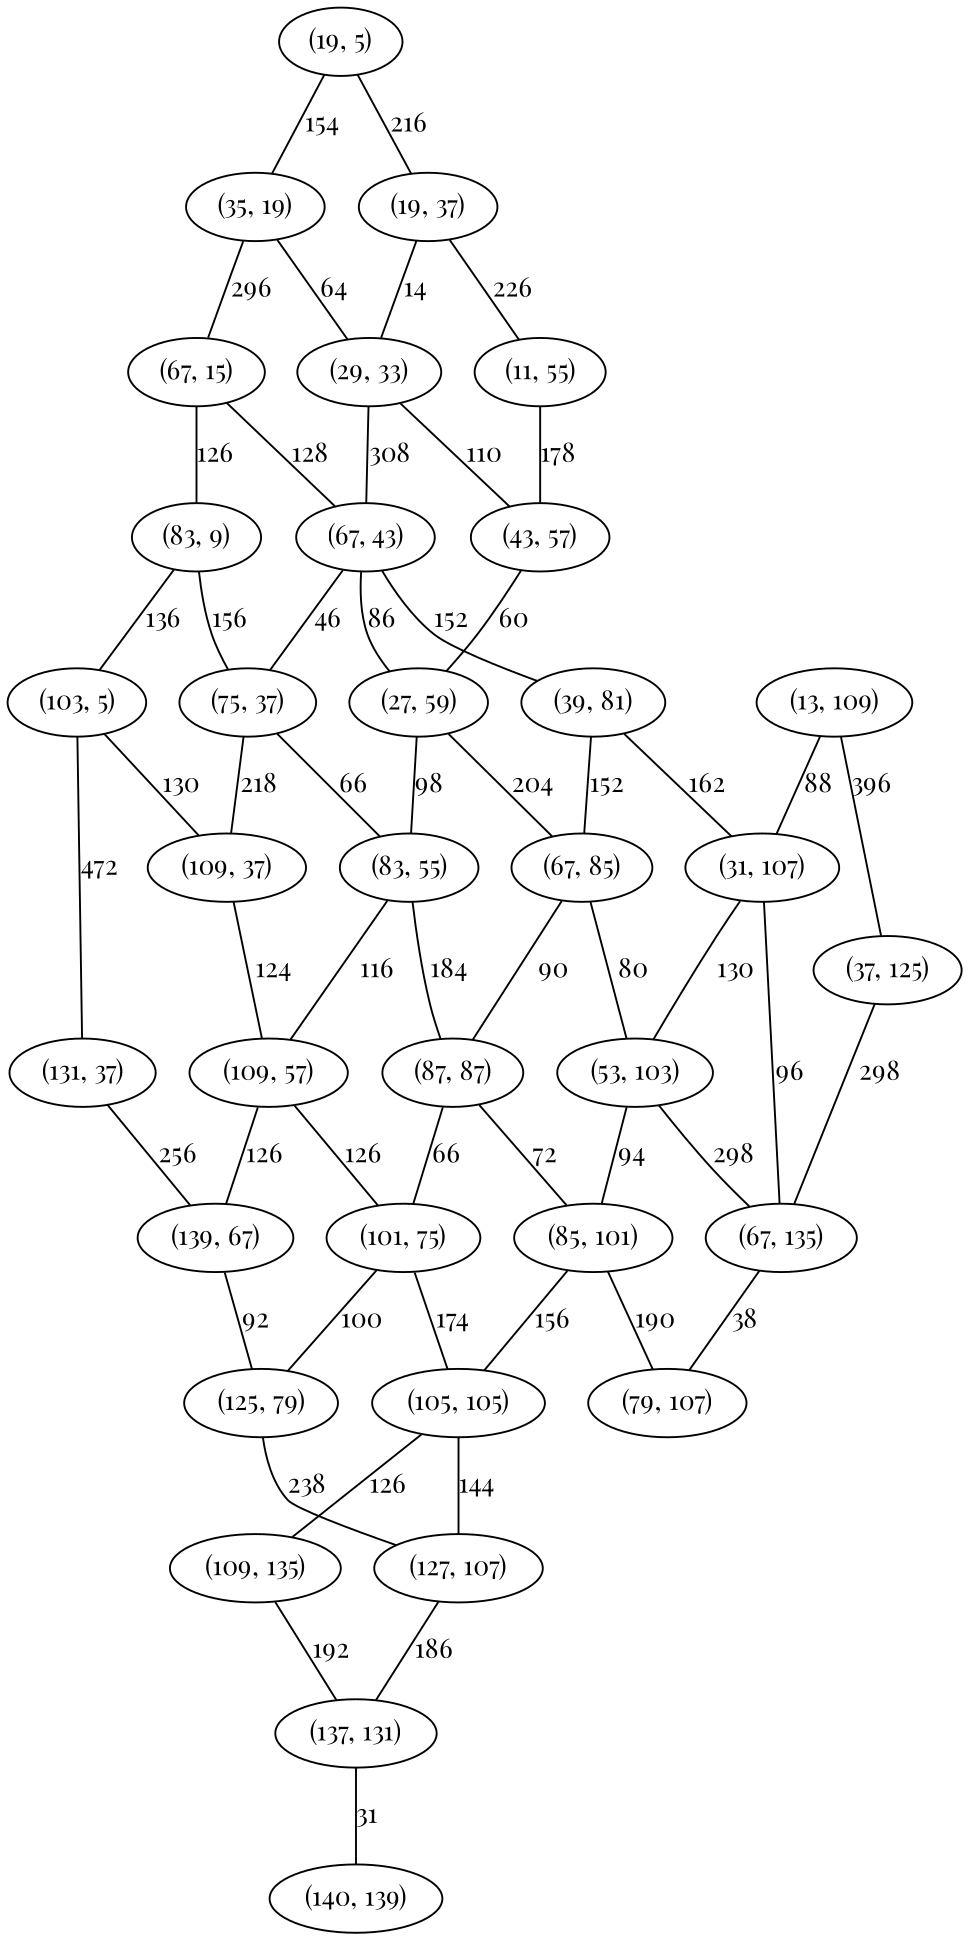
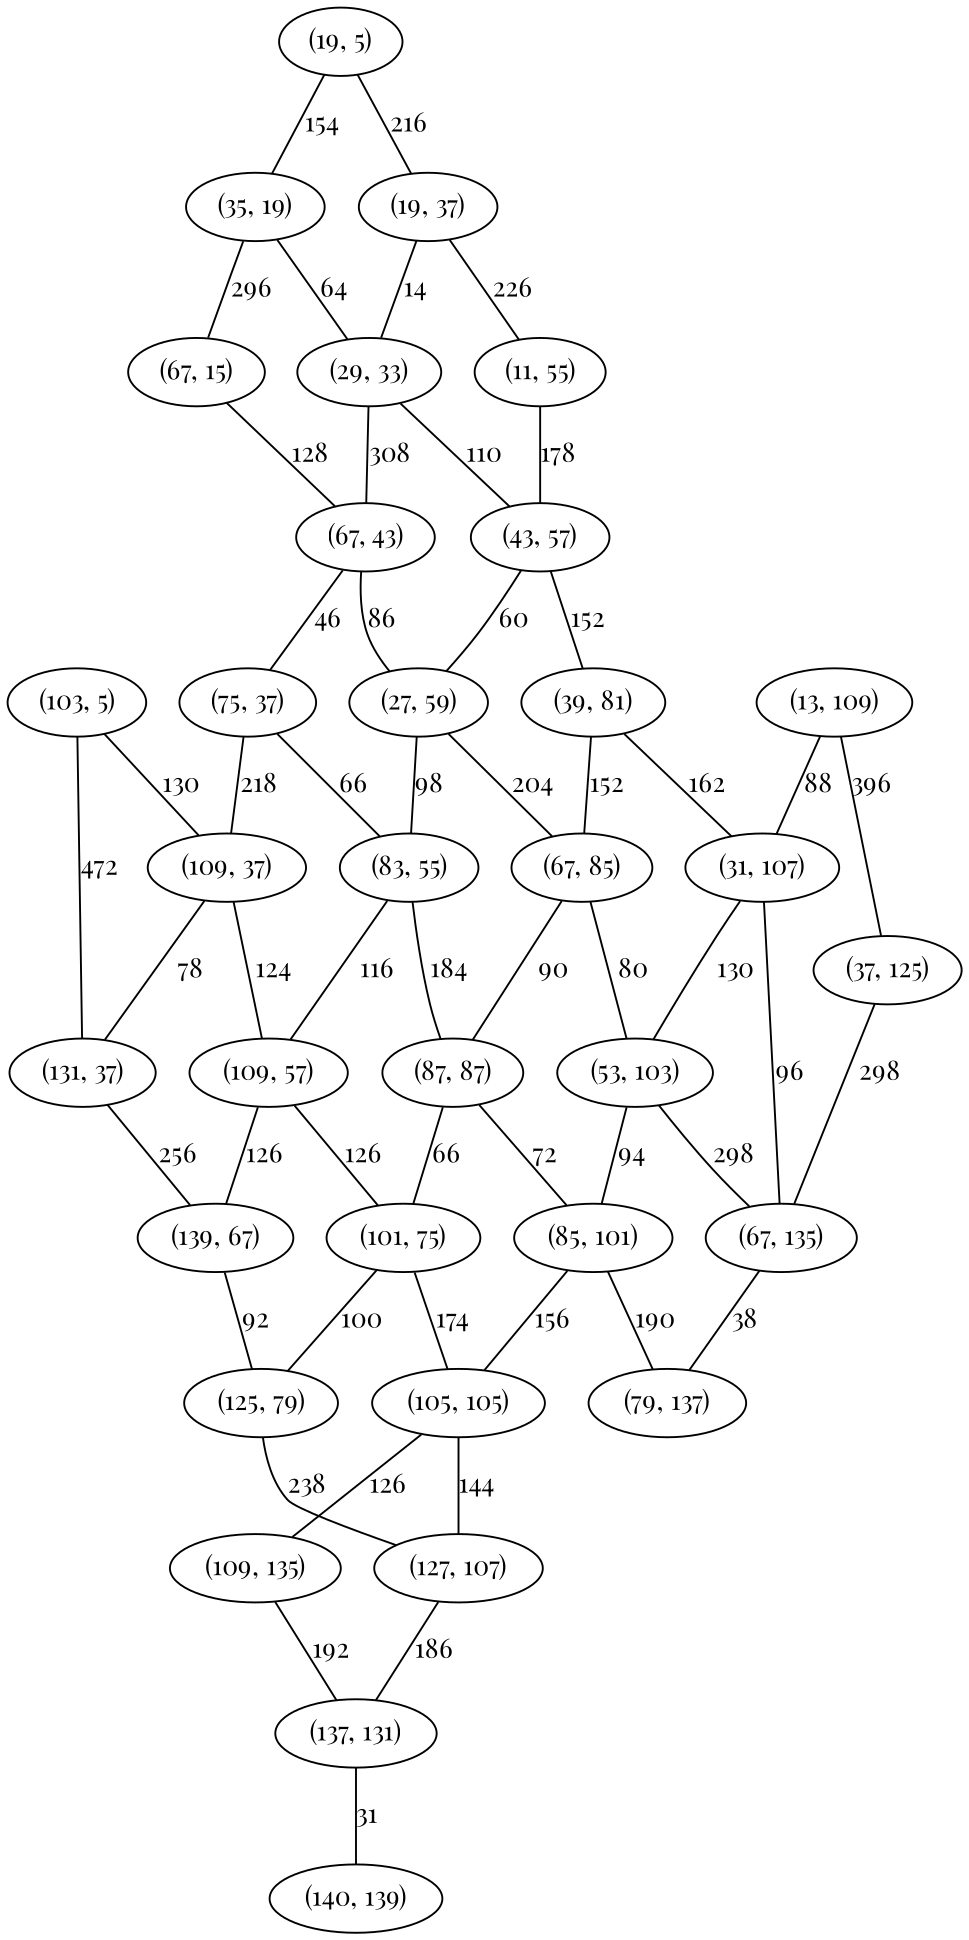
node "(83, 9)": removed
edge "(67, 43)" -- "(39, 81)": now "(43, 57)" -- "(39, 81)"
edge "(109, 37)" -- "(131, 37)": added, label "78"
node "(79, 107)": label "(79, 107)" -> "(79, 137)"
